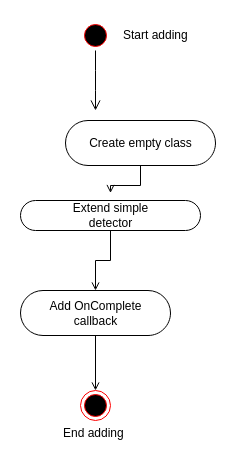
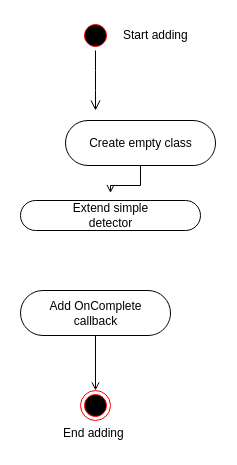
edge "Extend simple detector" -> "Add OnComplete callback": removed
